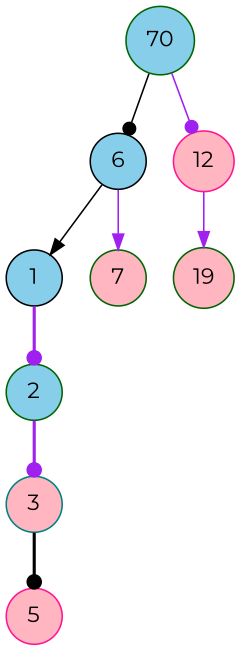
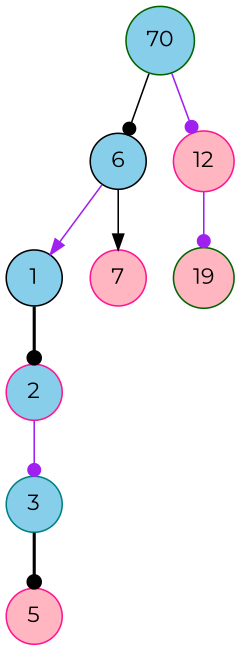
edge "6" -> "7": color purple -> black
edge "6" -> "1": color black -> purple
edge "12" -> "19": arrowhead normal -> dot
node "7": color darkgreen -> deeppink
edge "1" -> "2": color purple -> black
node "2": color darkgreen -> deeppink
edge "2" -> "3": style bold -> solid
node "3": fillcolor lightpink -> skyblue
